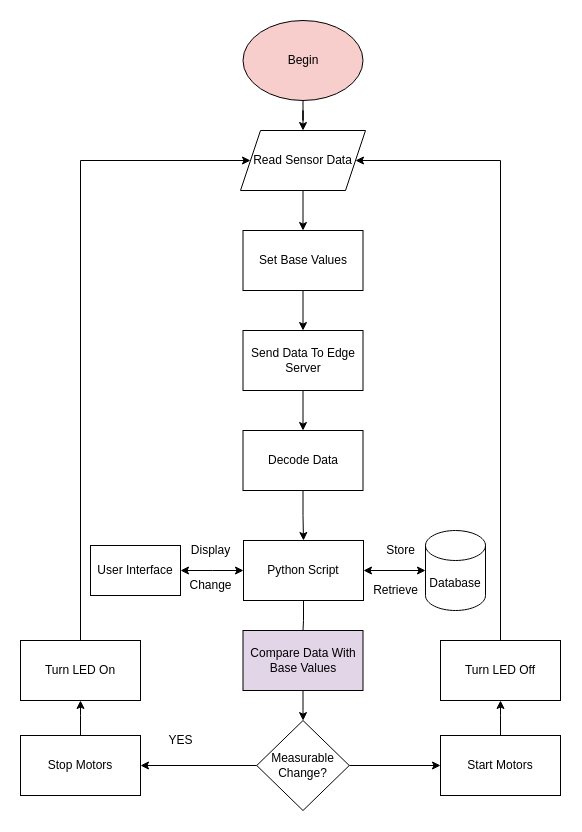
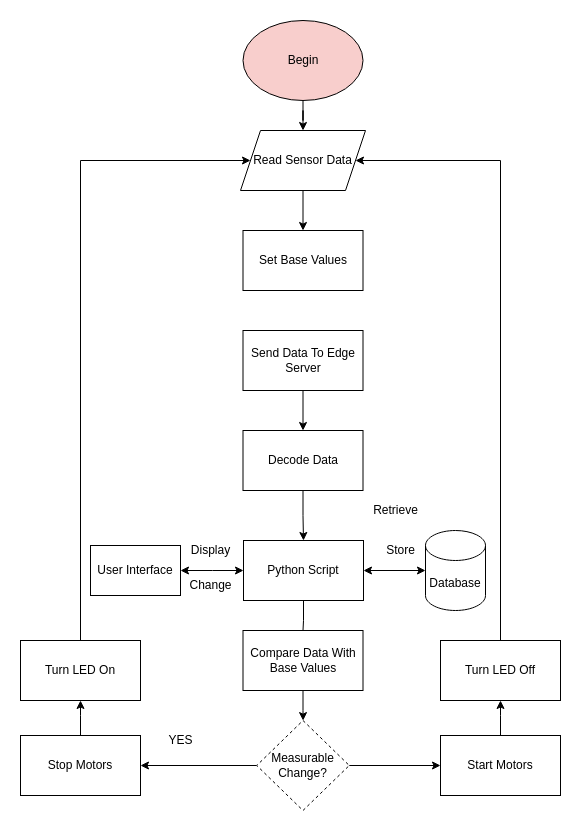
edge "Set Base Values" -> "Send Data To Edge Server": removed
node "Retrieve": moved (396, 591) -> (396, 511)
node "Compare Data With Base Values": fillcolor #e1d5e7 -> #ffffff
node "Measurable Change?": style solid -> dashed
